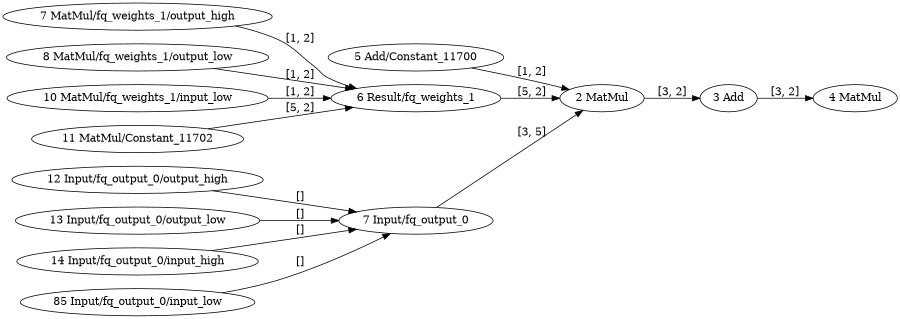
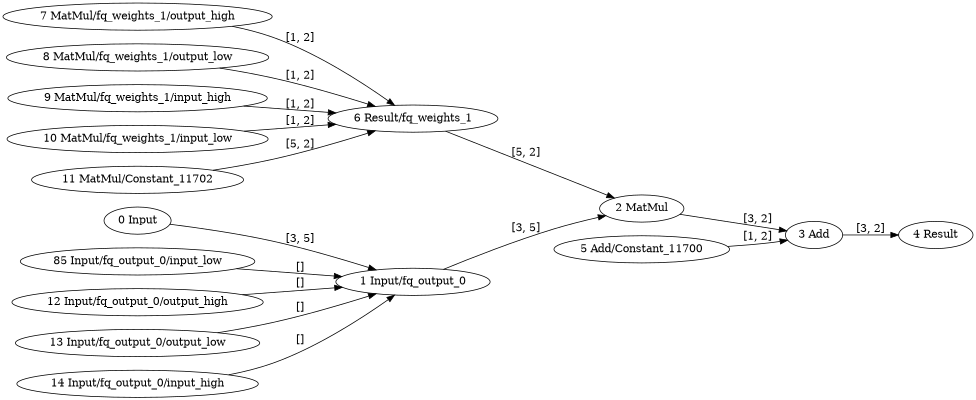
edge "5 Add/Constant_11700" -> "2 MatMul": now "5 Add/Constant_11700" -> "3 Add"
node "9 MatMul/fq_weights_1/input_high": added
node "4 MatMul": label "4 MatMul" -> "4 Result"
node "0 Input": added
node "7 Input/fq_output_0": label "7 Input/fq_output_0" -> "1 Input/fq_output_0"
